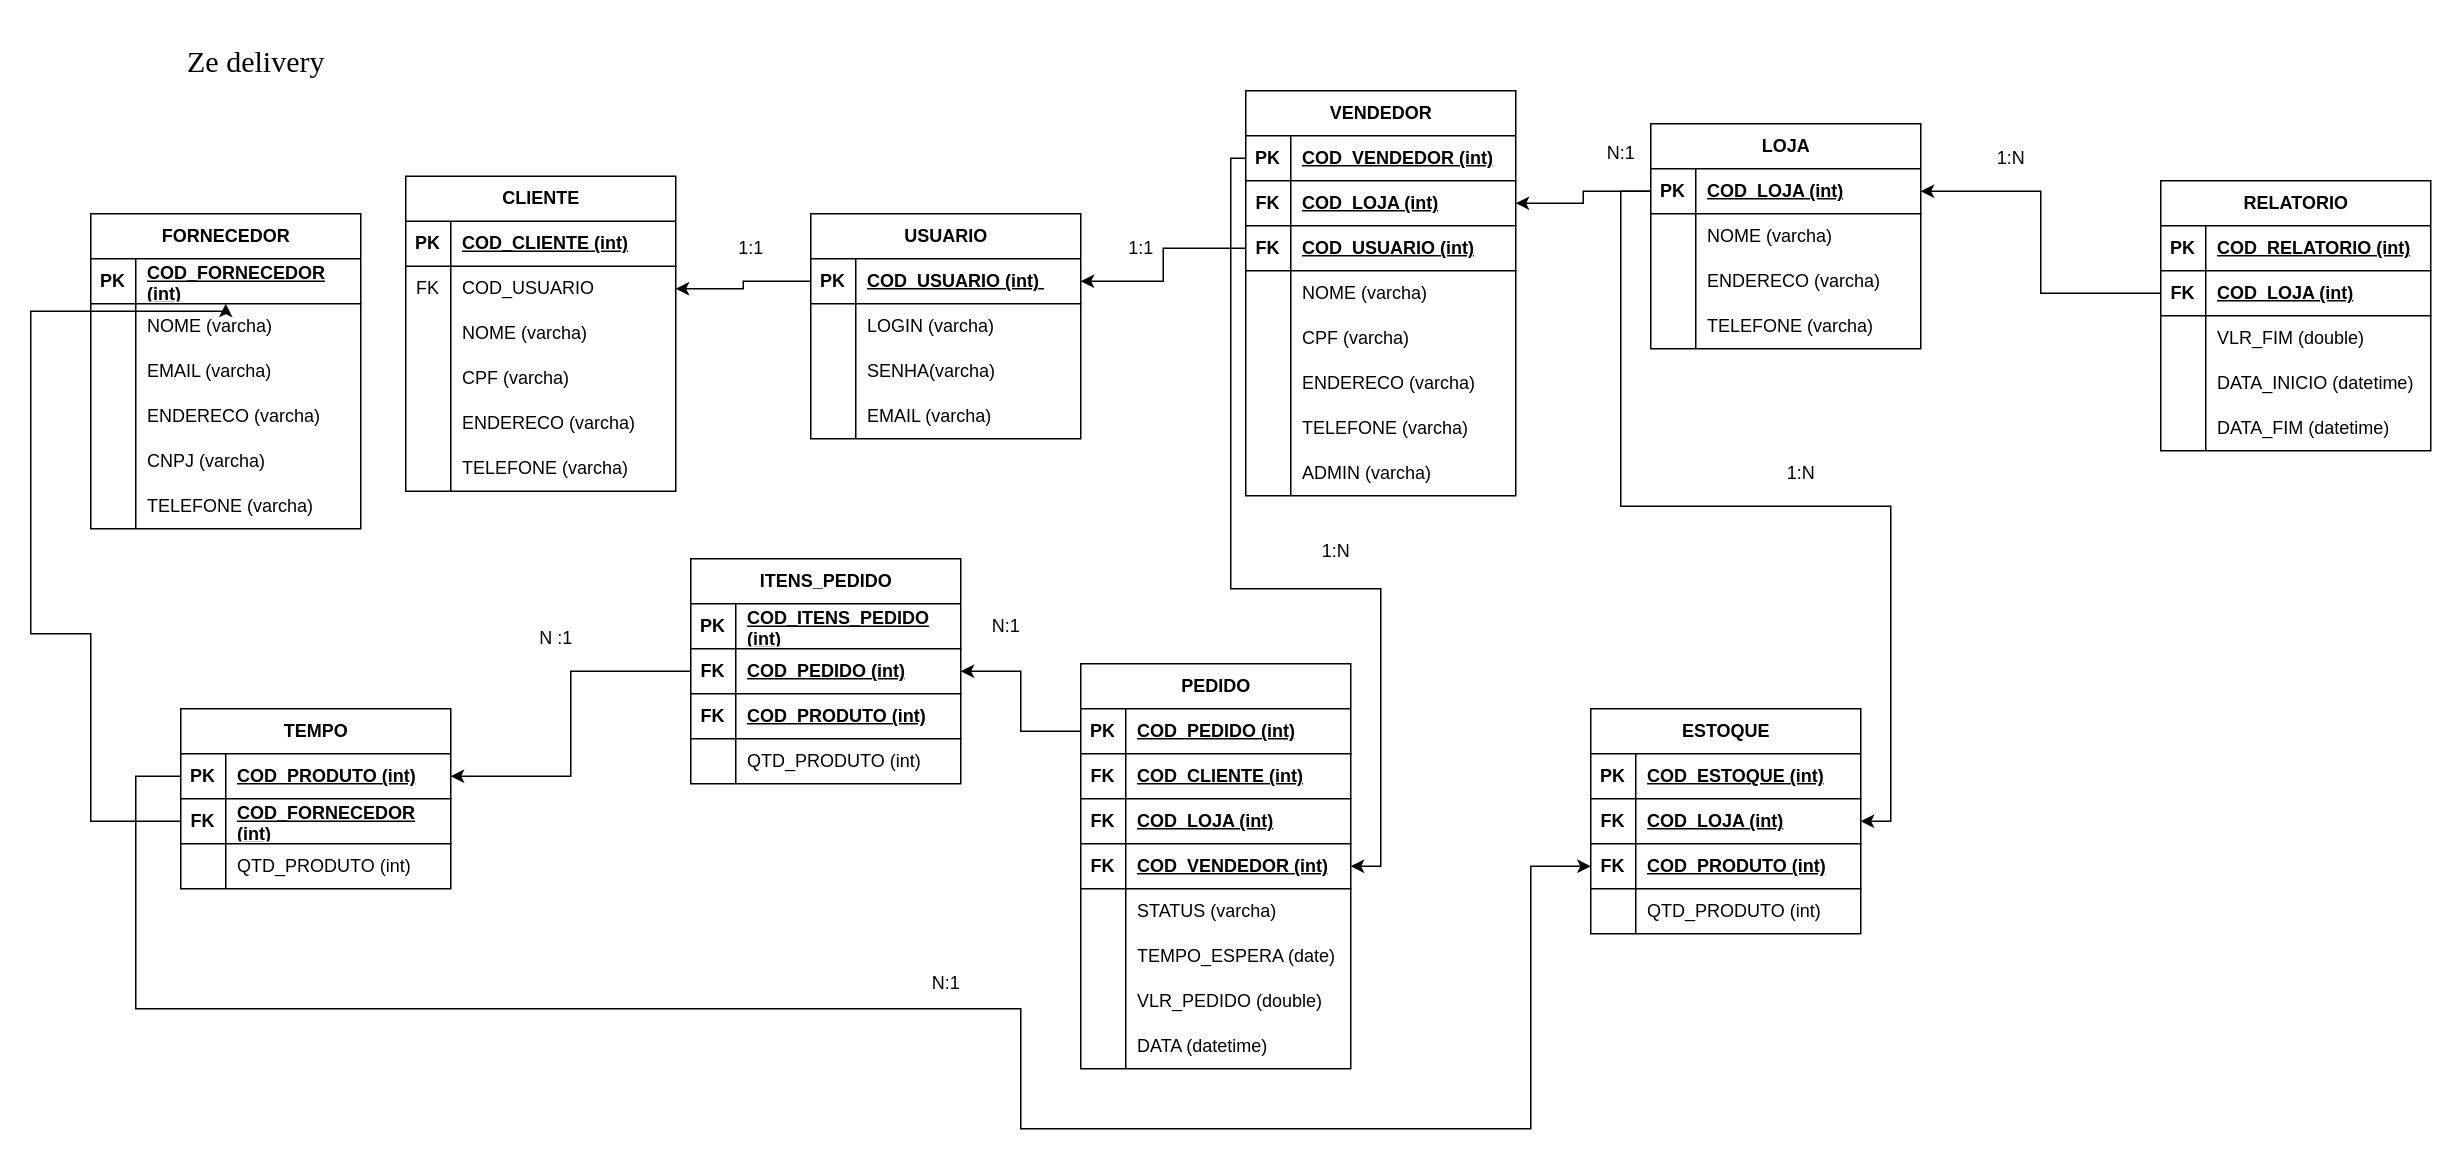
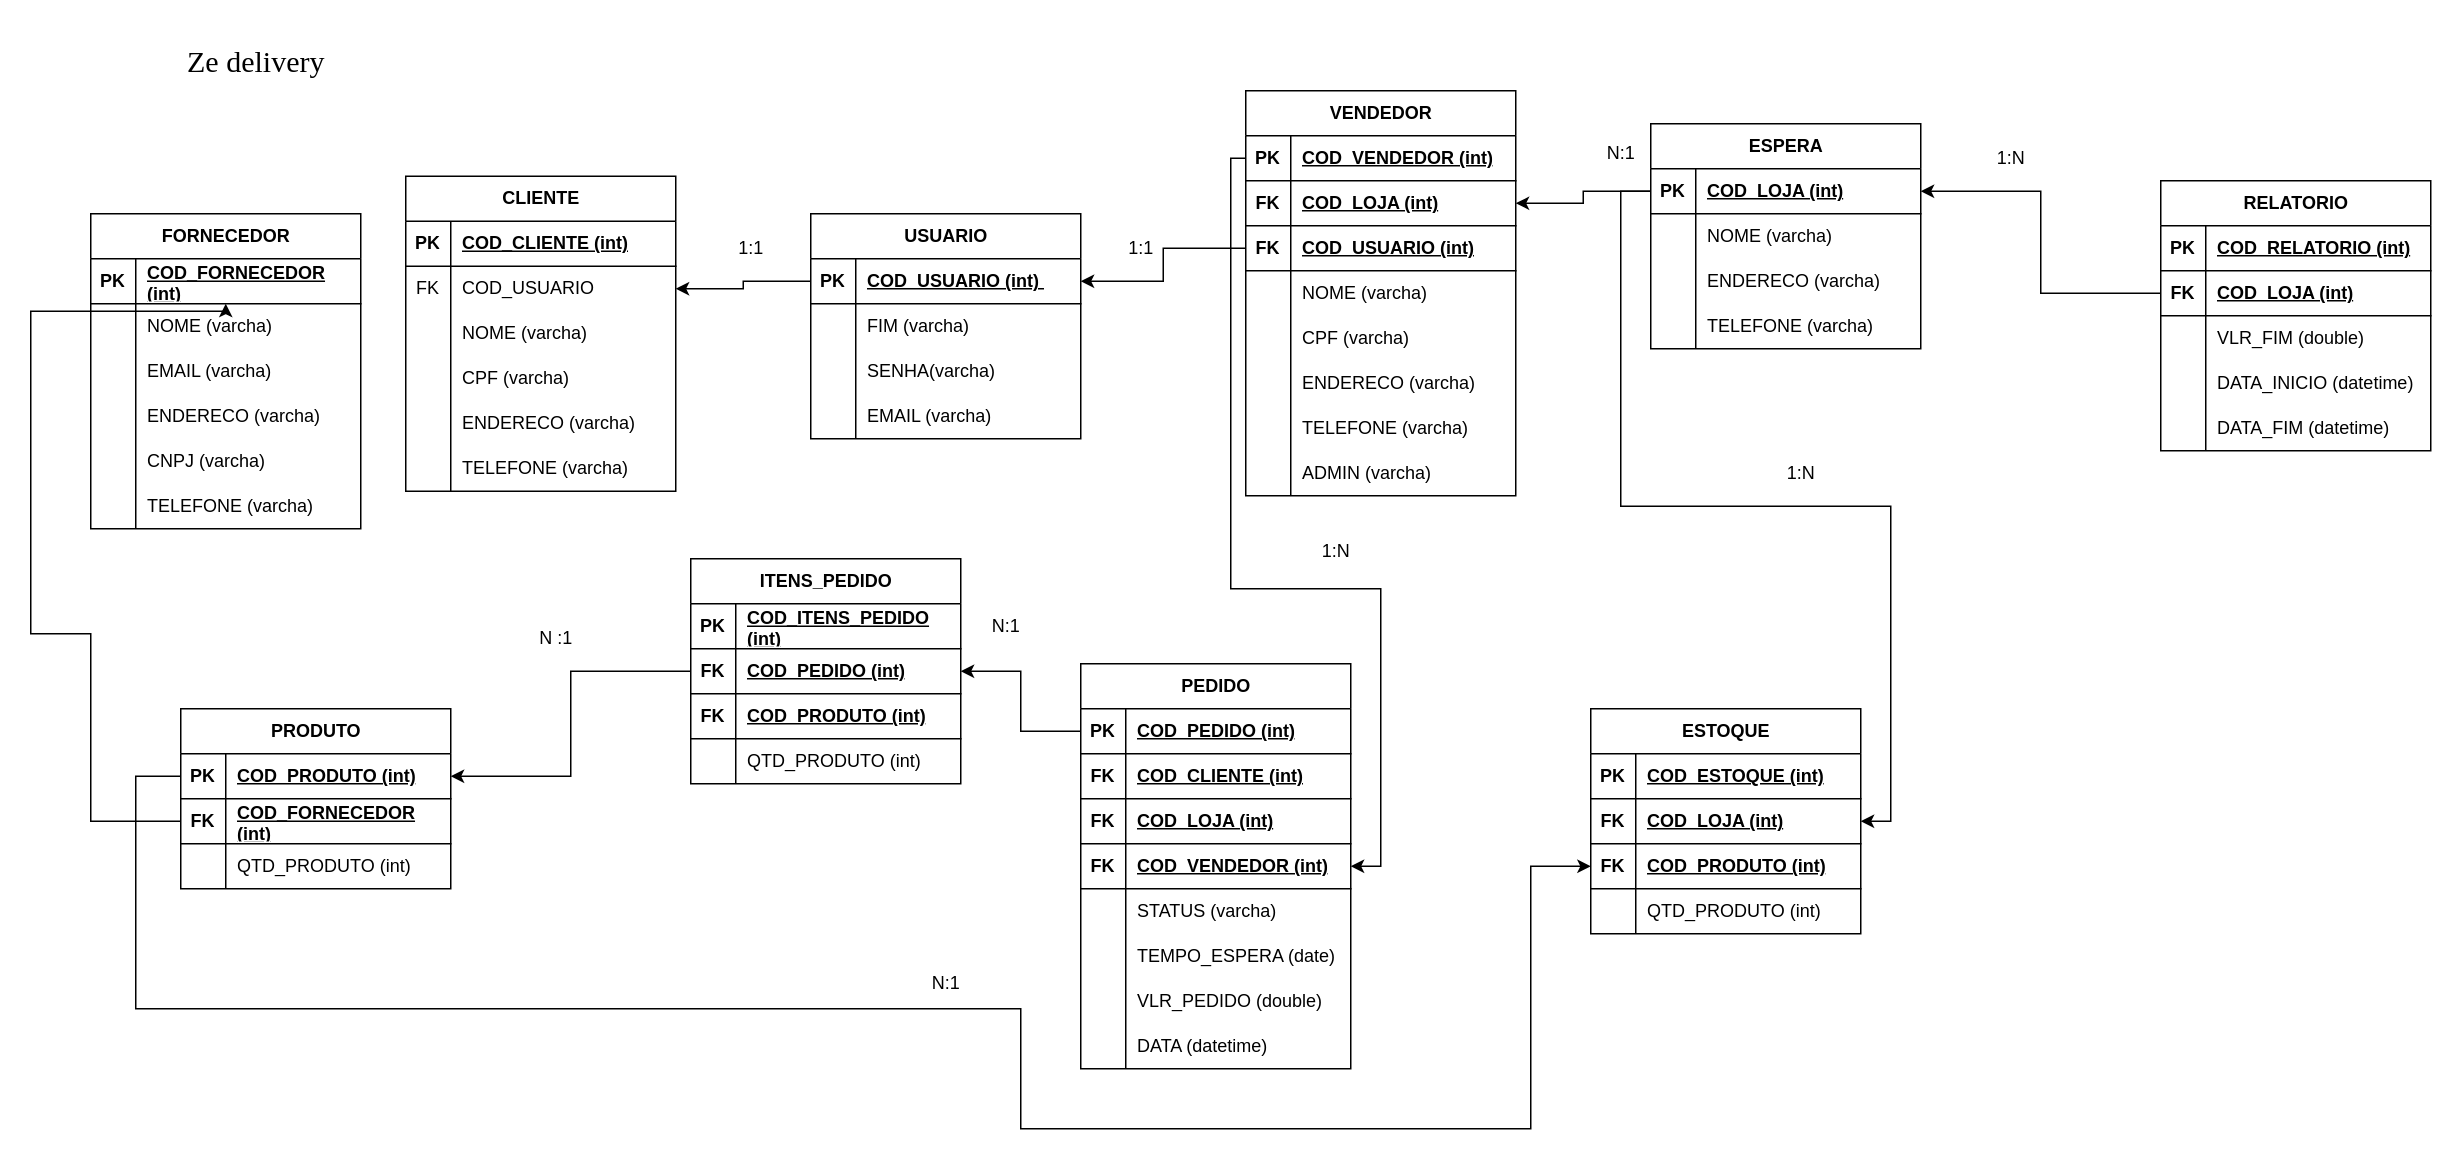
node "LOJA": label "LOJA" -> "ESPERA"
node "LOGIN (varcha)": label "LOGIN (varcha)" -> "FIM (varcha)"
node "TEMPO": label "TEMPO" -> "PRODUTO"
